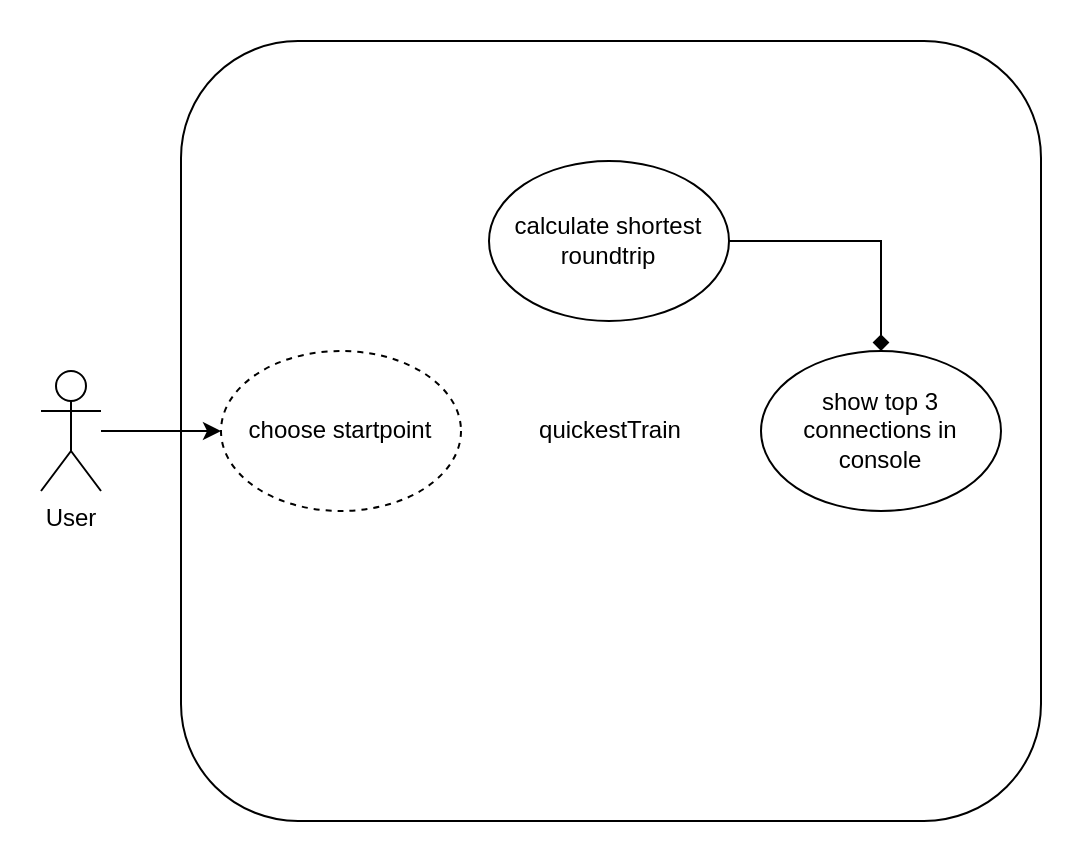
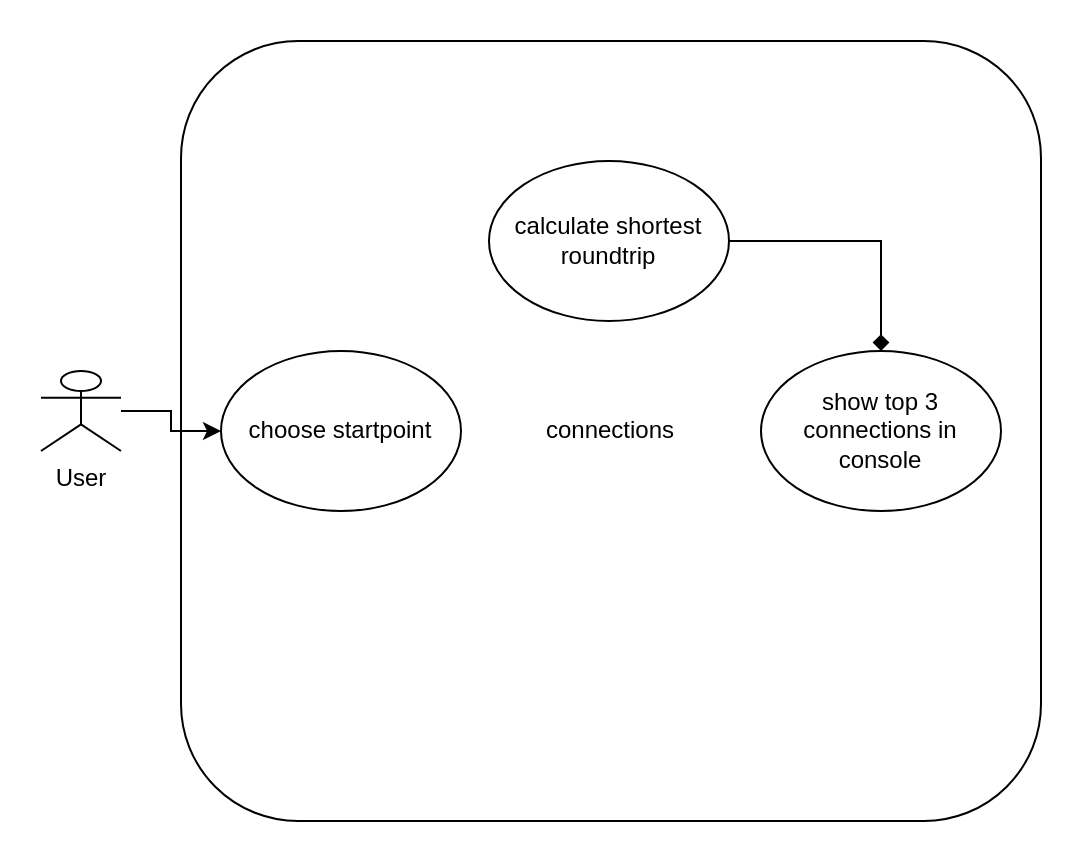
node "User": size 60x120 -> 80x80
node "choose startpoint": style dashed -> solid
node "quickestTrain": label "quickestTrain" -> "connections"
